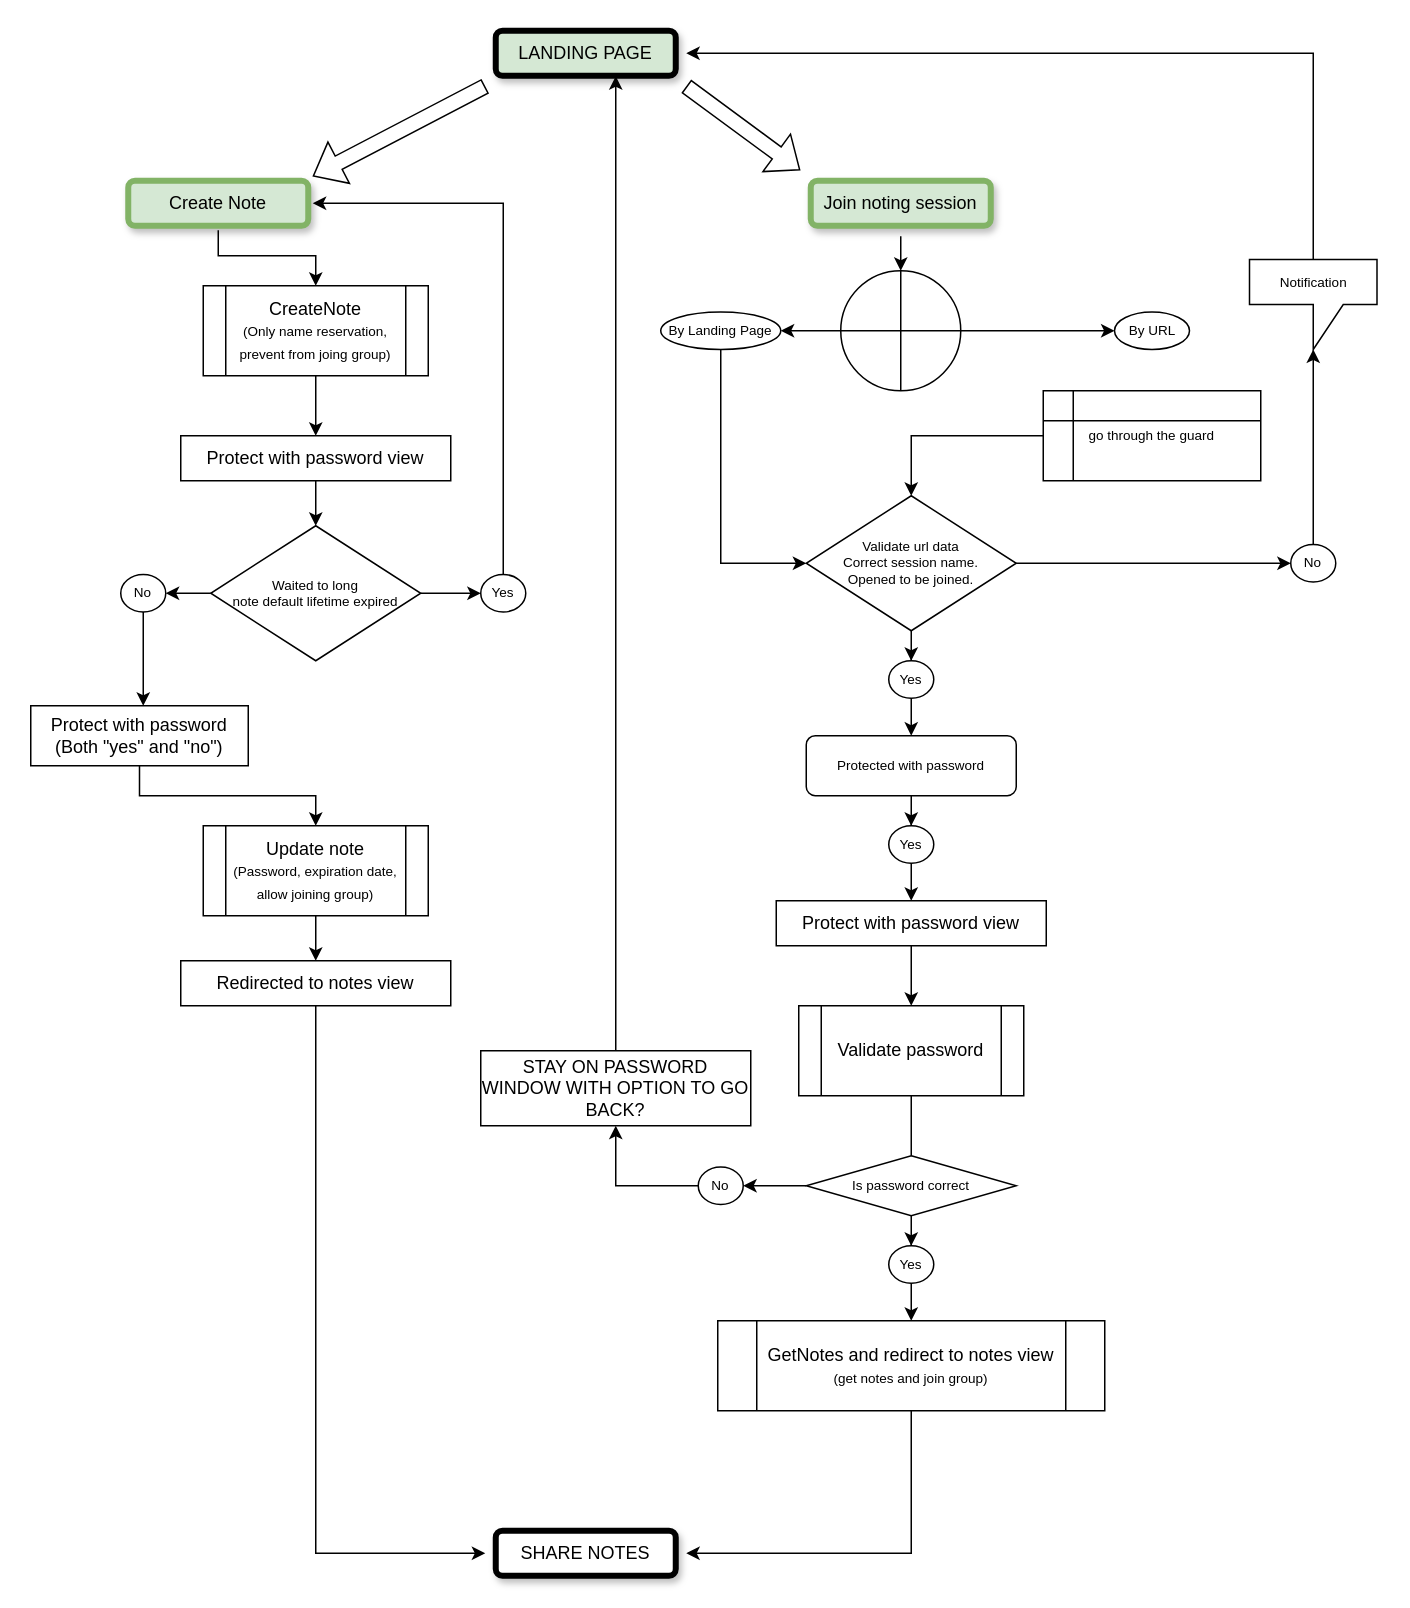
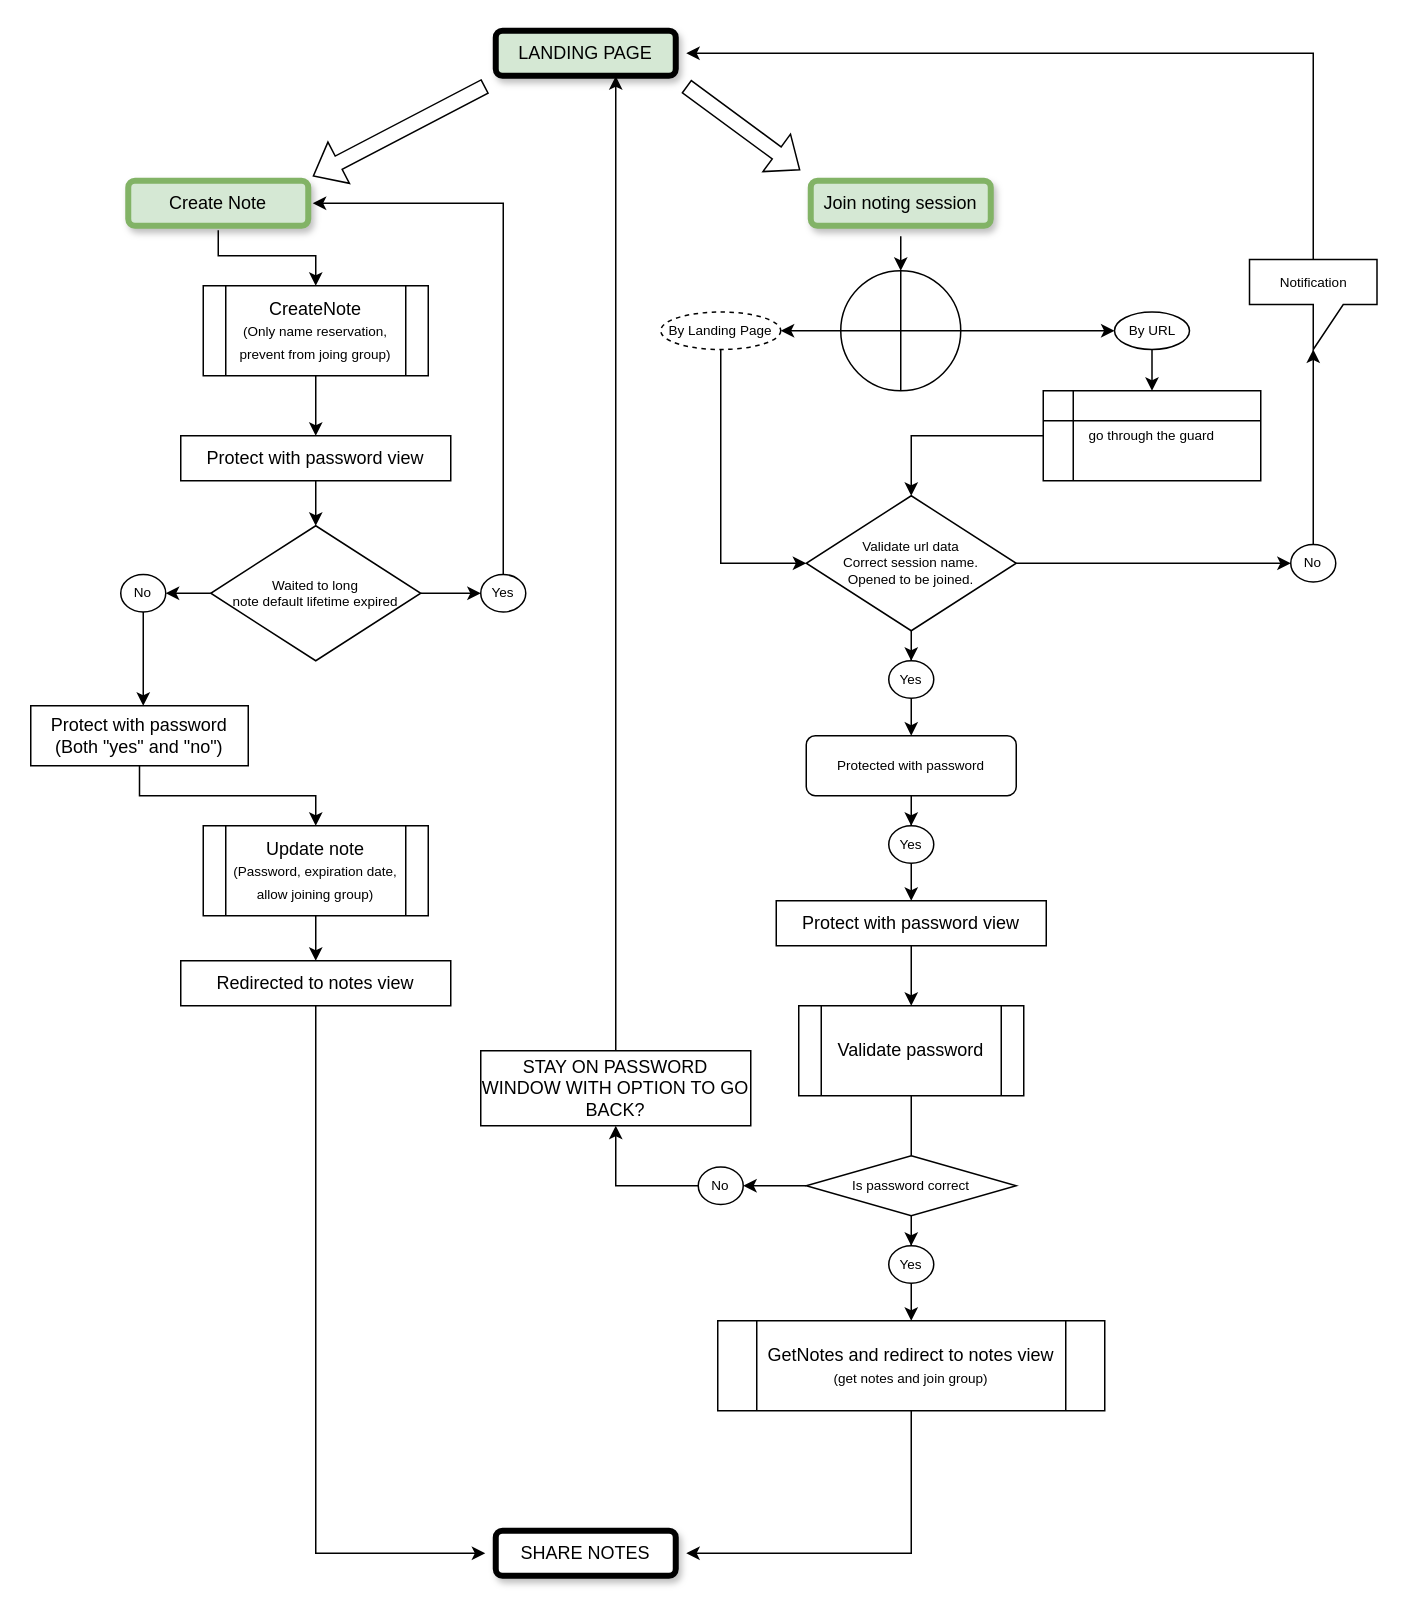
node "By Landing Page": style solid -> dashed
edge "By URL" -> "go through the guard": added
